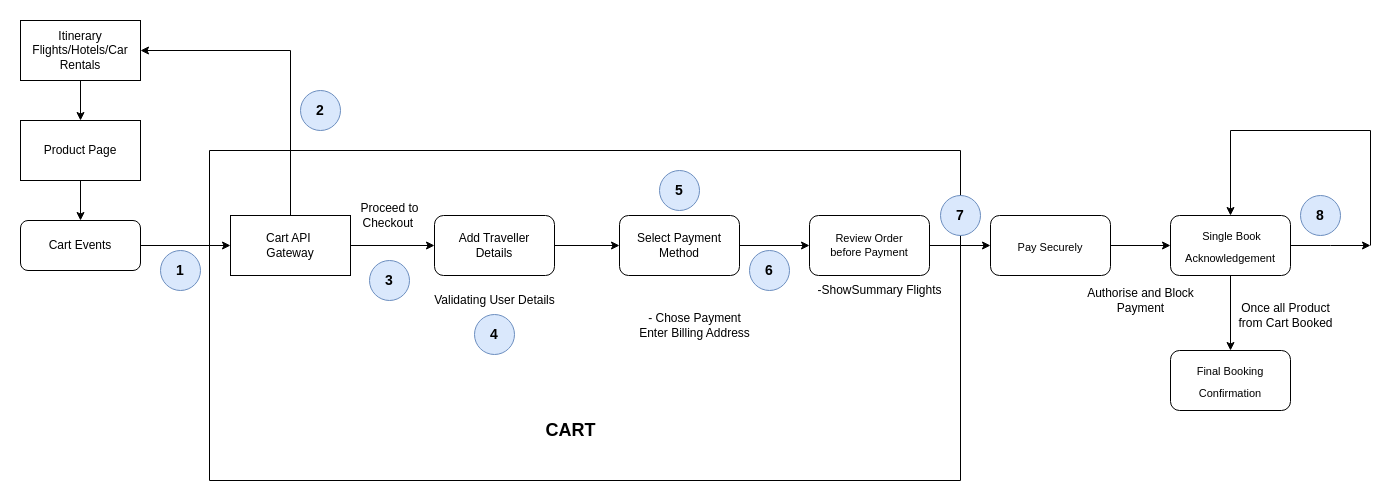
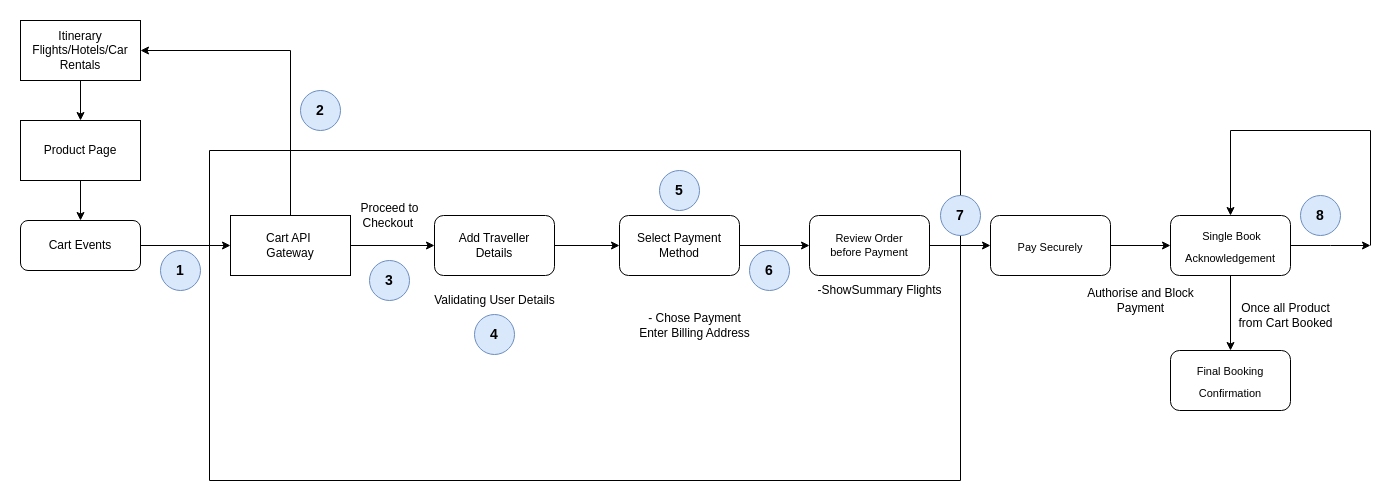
node "CART": removed
